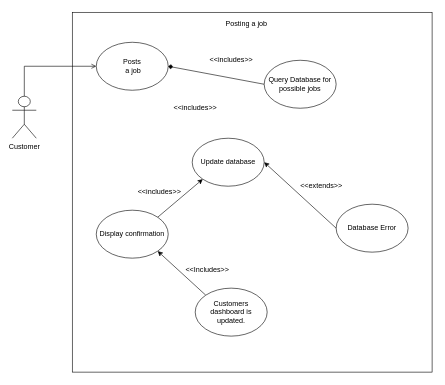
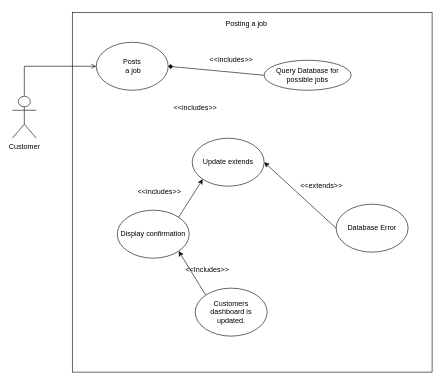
node "Query Database for possible jobs": size 72x48 -> 87x30
node "Update database": label "Update database" -> "Update extends"
node "Display confirmation": moved (132, 234) -> (153, 234)
